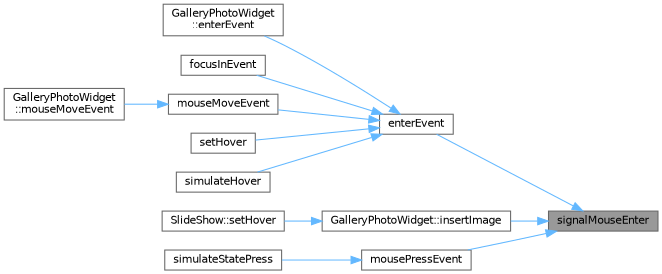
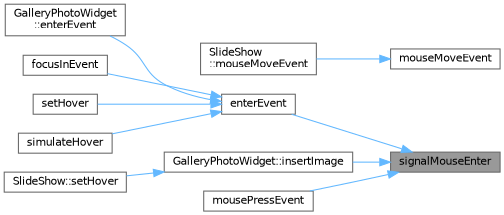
node "GalleryPhotoWidget ::mouseMoveEvent": label "GalleryPhotoWidget ::mouseMoveEvent" -> "SlideShow ::mouseMoveEvent"
edge "mouseMoveEvent" -> "enterEvent": removed
node "simulateStatePress": removed
